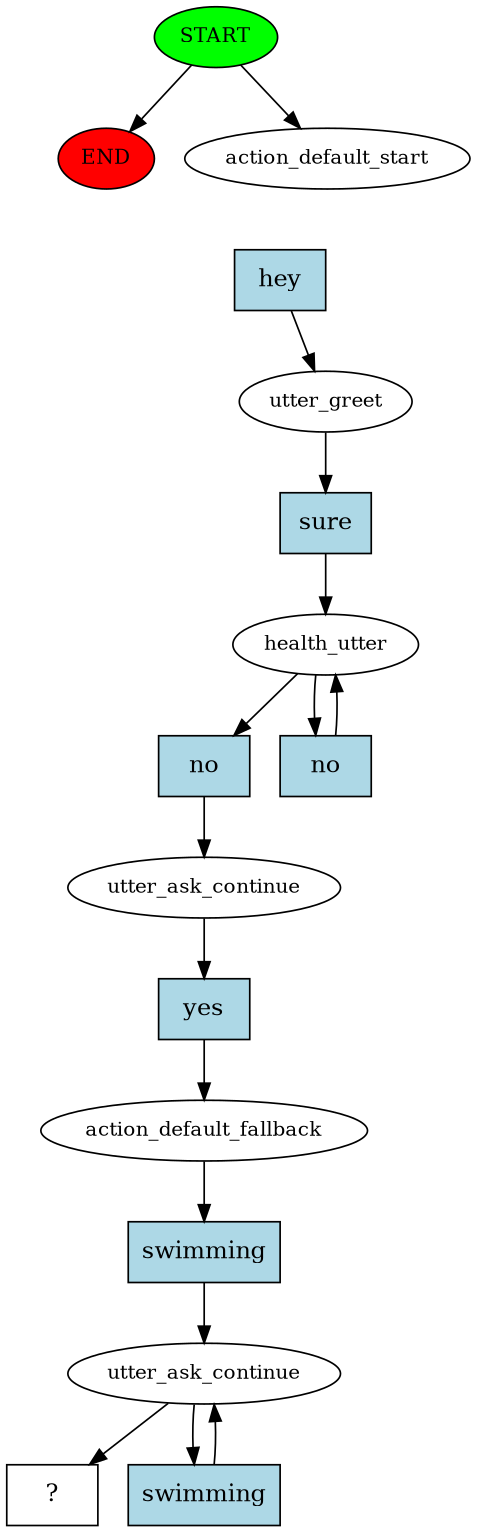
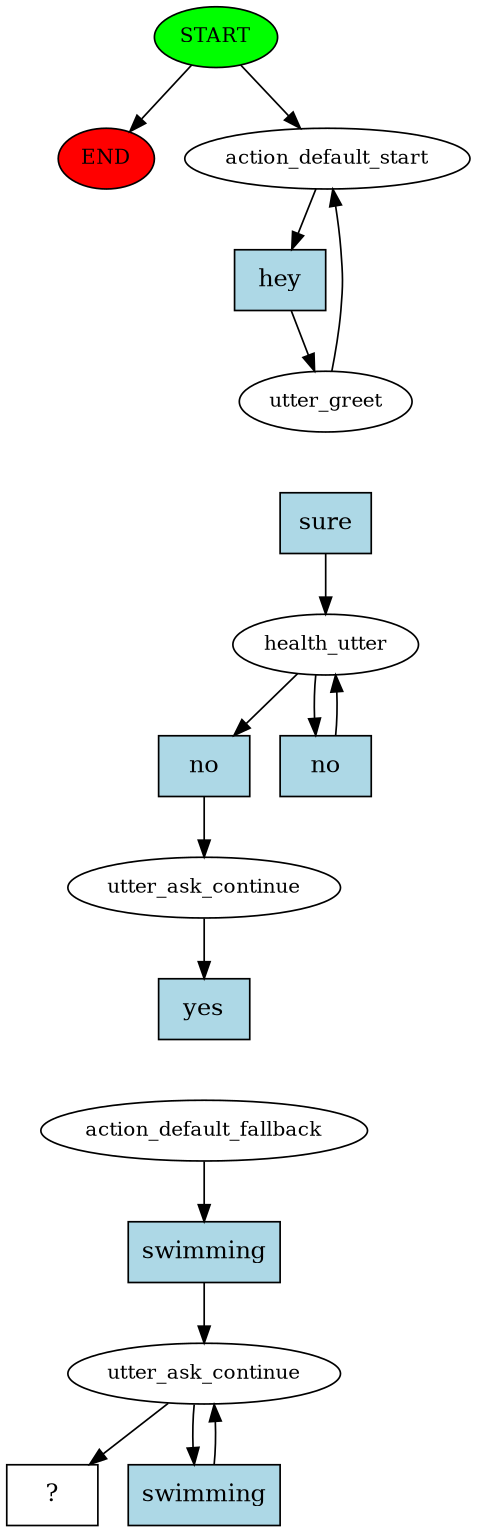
edge "action_default_start" -> "hey": added
edge "utter_greet" -> "sure": now "utter_greet" -> "action_default_start"
edge "yes" -> "action_default_fallback": removed
